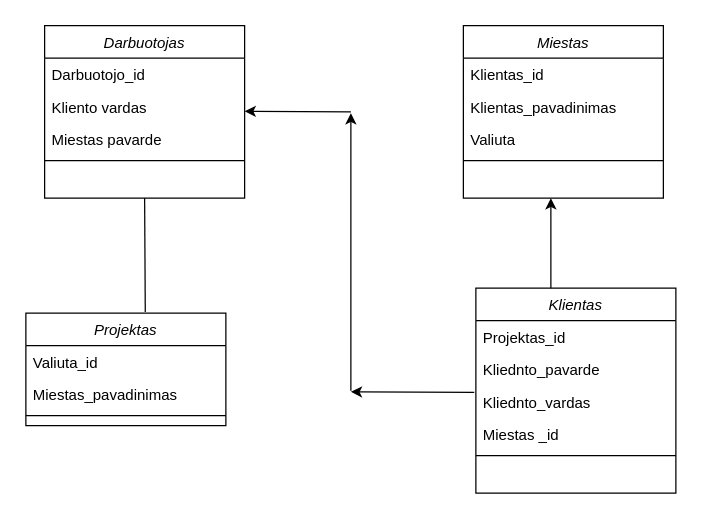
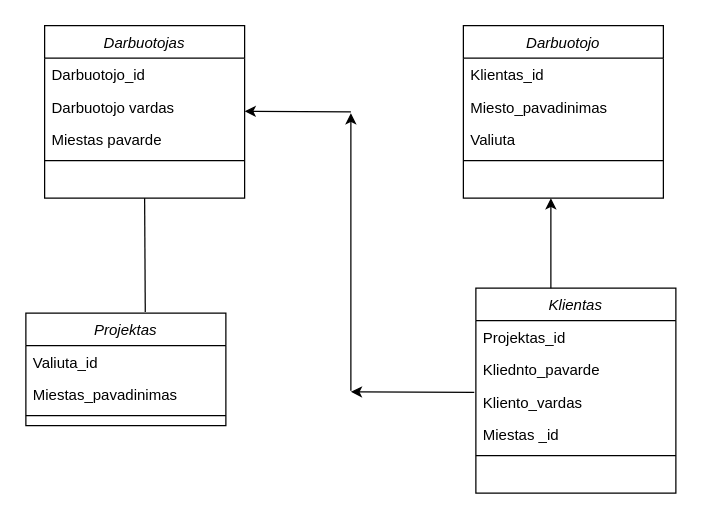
node "Miestas": label "Miestas" -> "Darbuotojo"
node "Kliento vardas": label "Kliento vardas" -> "Darbuotojo vardas"
node "Klientas_pavadinimas": label "Klientas_pavadinimas" -> "Miesto_pavadinimas"
node "Kliednto_vardas": label "Kliednto_vardas" -> "Kliento_vardas"
